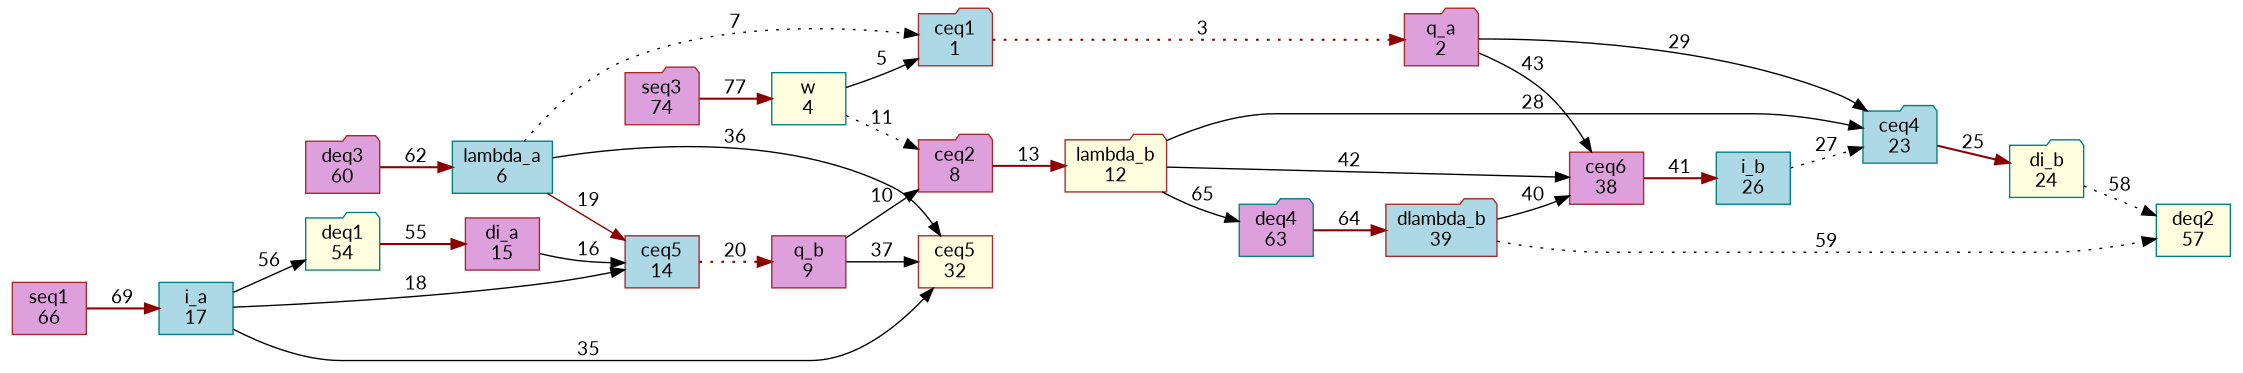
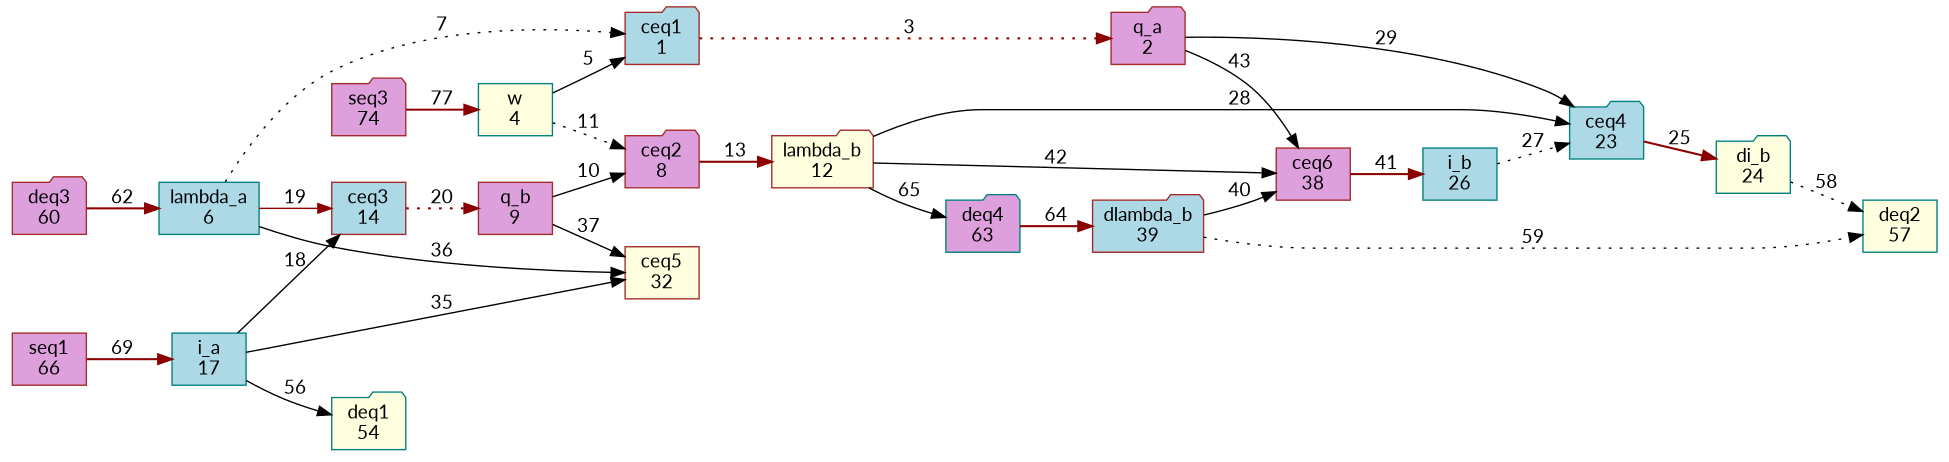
node "di_a 15": removed
node "ceq5 14": label "ceq5 14" -> "ceq3 14"
